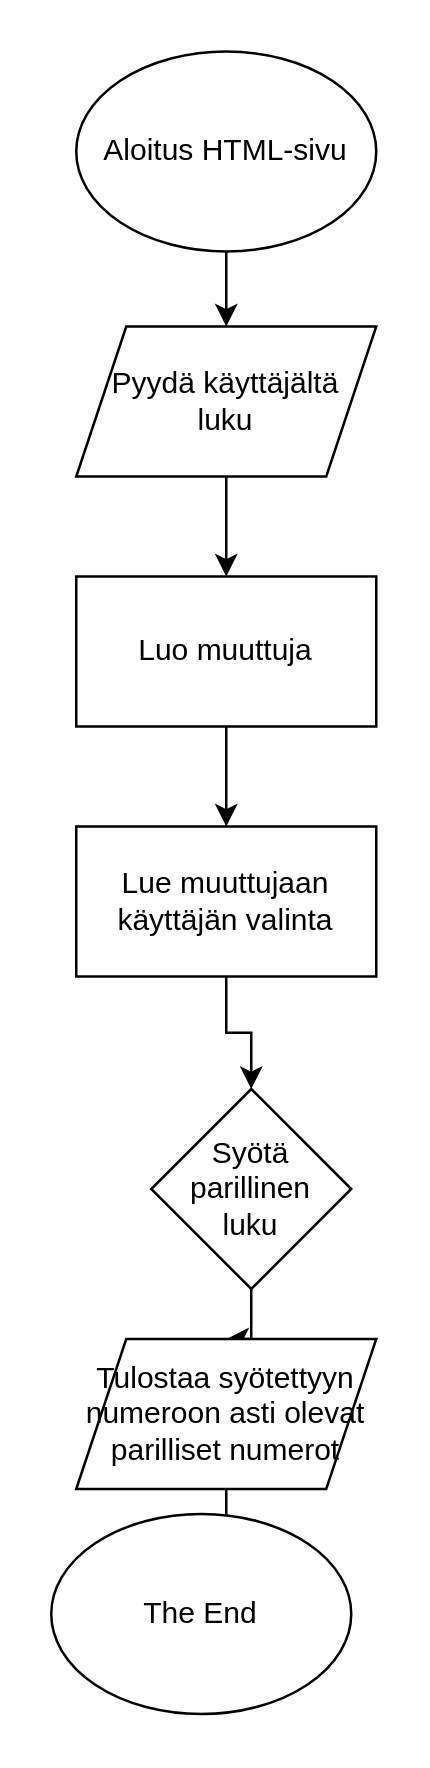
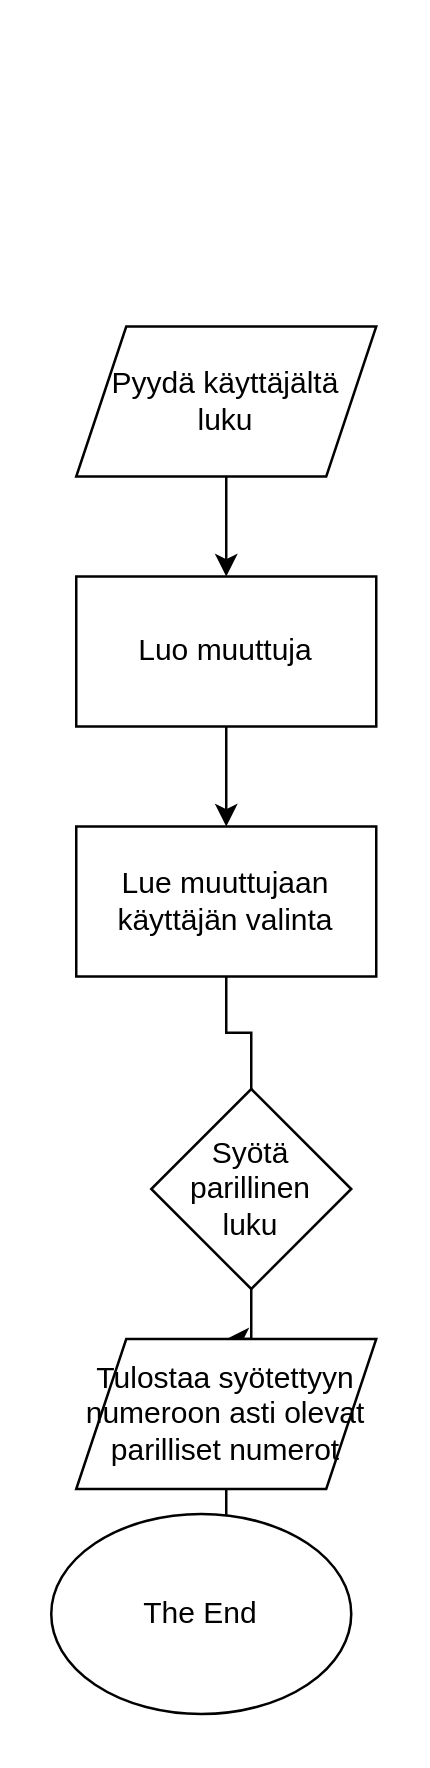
node "Aloitus HTML-sivu": removed
edge "Aloitus HTML-sivu" -> "Pyydä käyttäjältä luku": removed
edge "Lue muuttujaan käyttäjän valinta" -> "Syötä parillinen luku": arrowhead classic -> none
